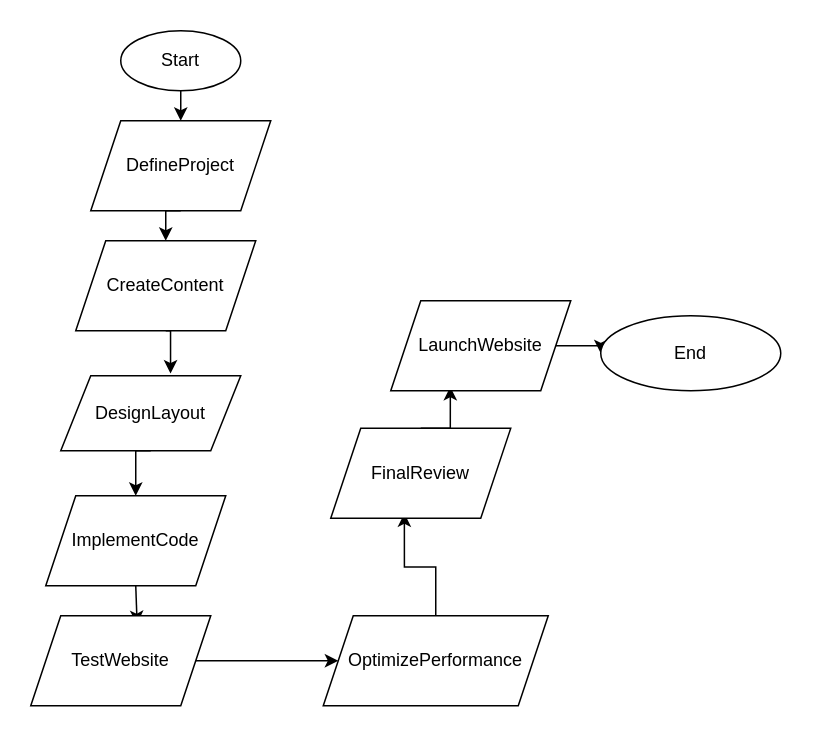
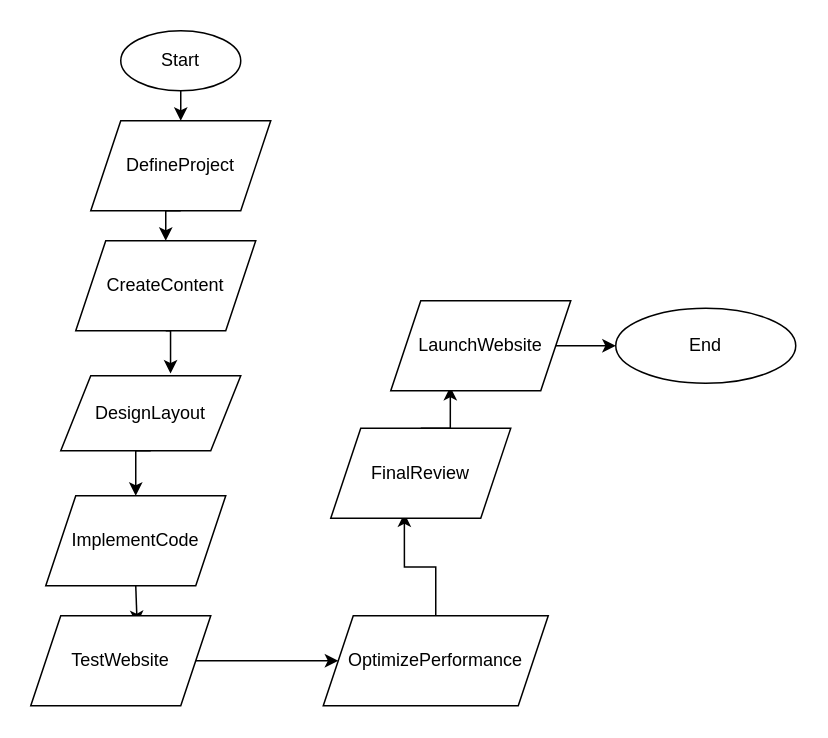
node "End": moved (691, 353) -> (706, 346)
